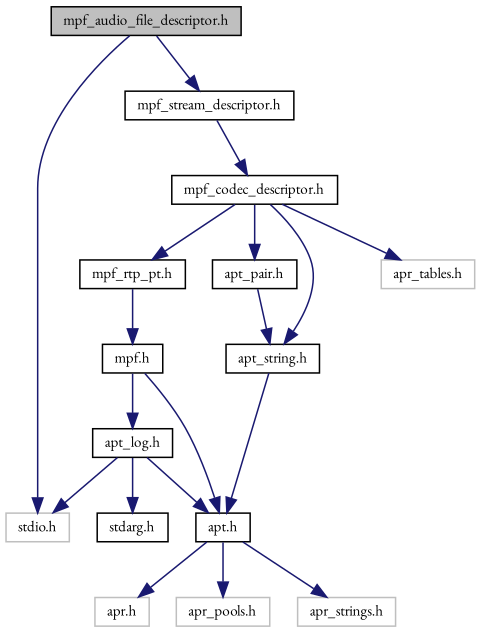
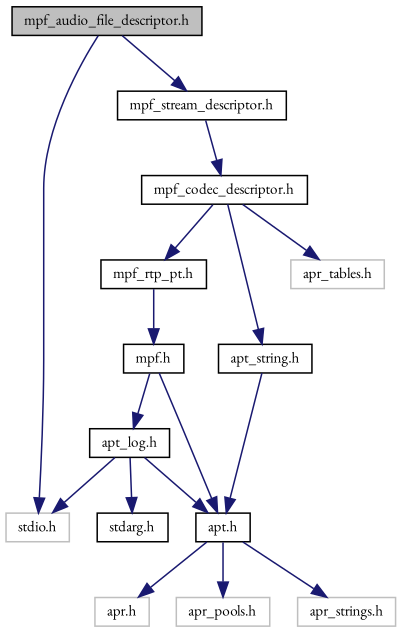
node "apt_pair.h": removed
